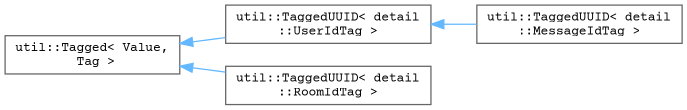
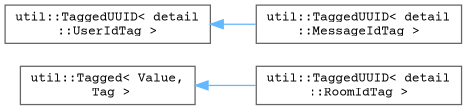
edge "util::TaggedUUID< detail ::UserIdTag >" -> "util::Tagged< Value, Tag >": removed
